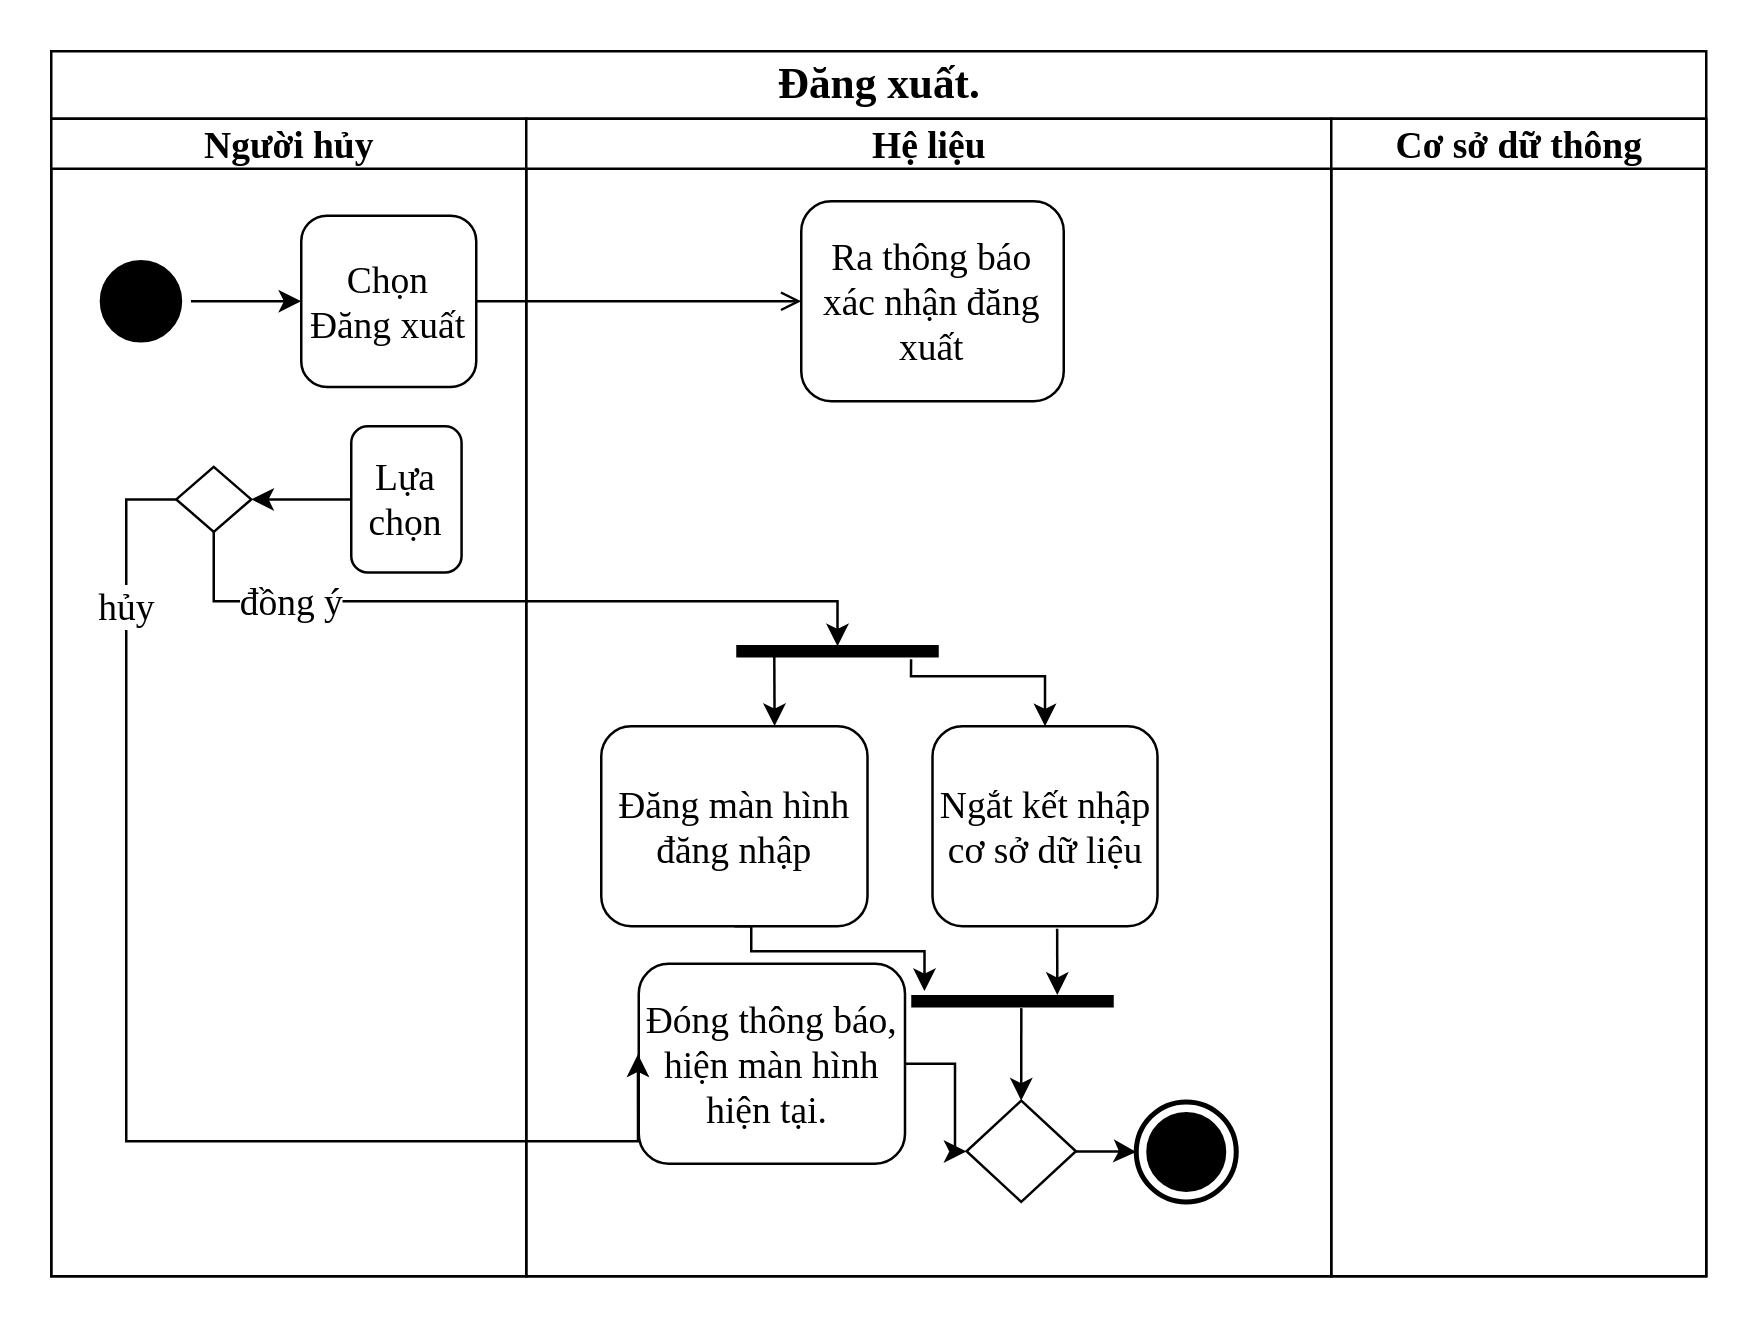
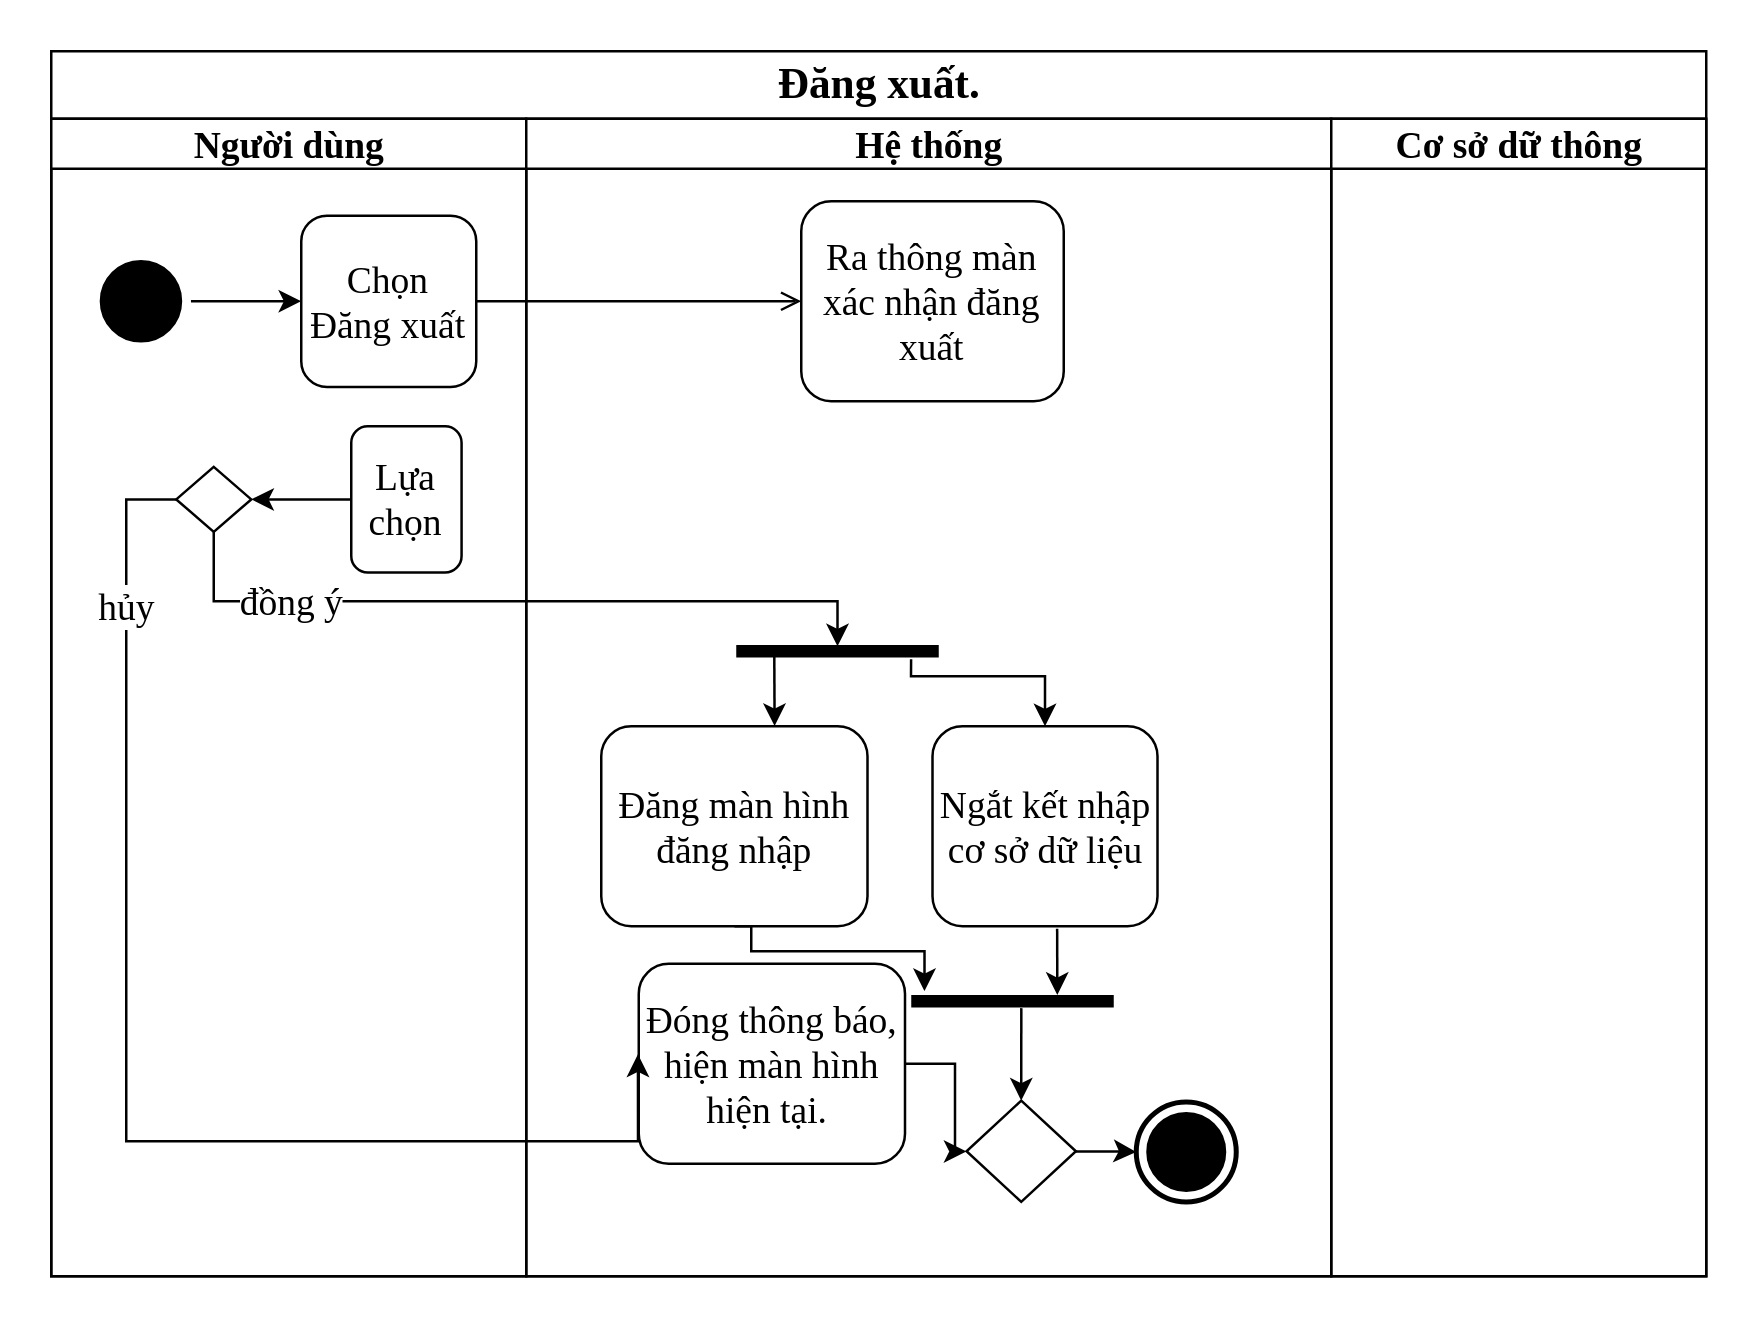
node "Người hủy": label "Người hủy" -> "Người dùng"
node "Hệ liệu": label "Hệ liệu" -> "Hệ thống"
node "Ra thông báo xác nhận đăng xuất": label "Ra thông báo xác nhận đăng xuất" -> "Ra thông màn xác nhận đăng xuất"
